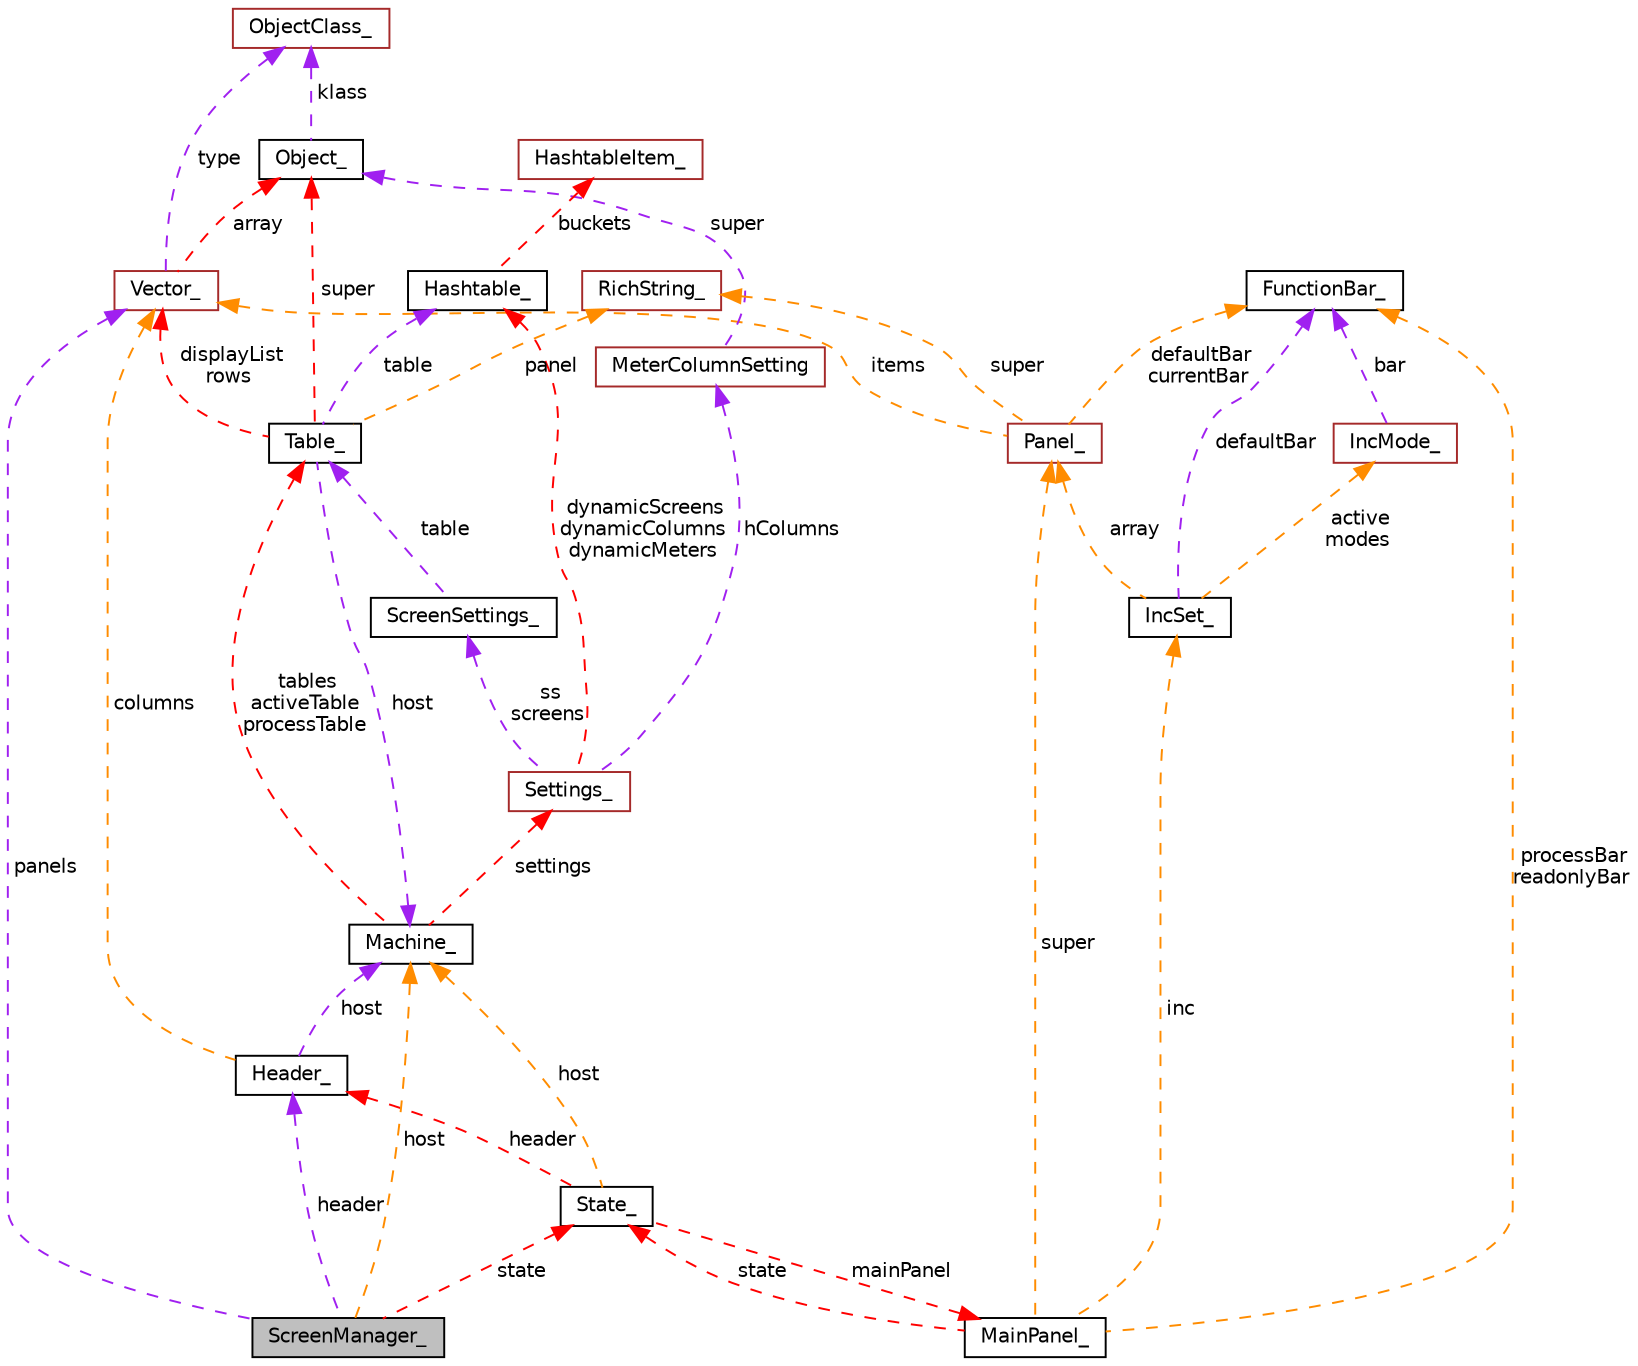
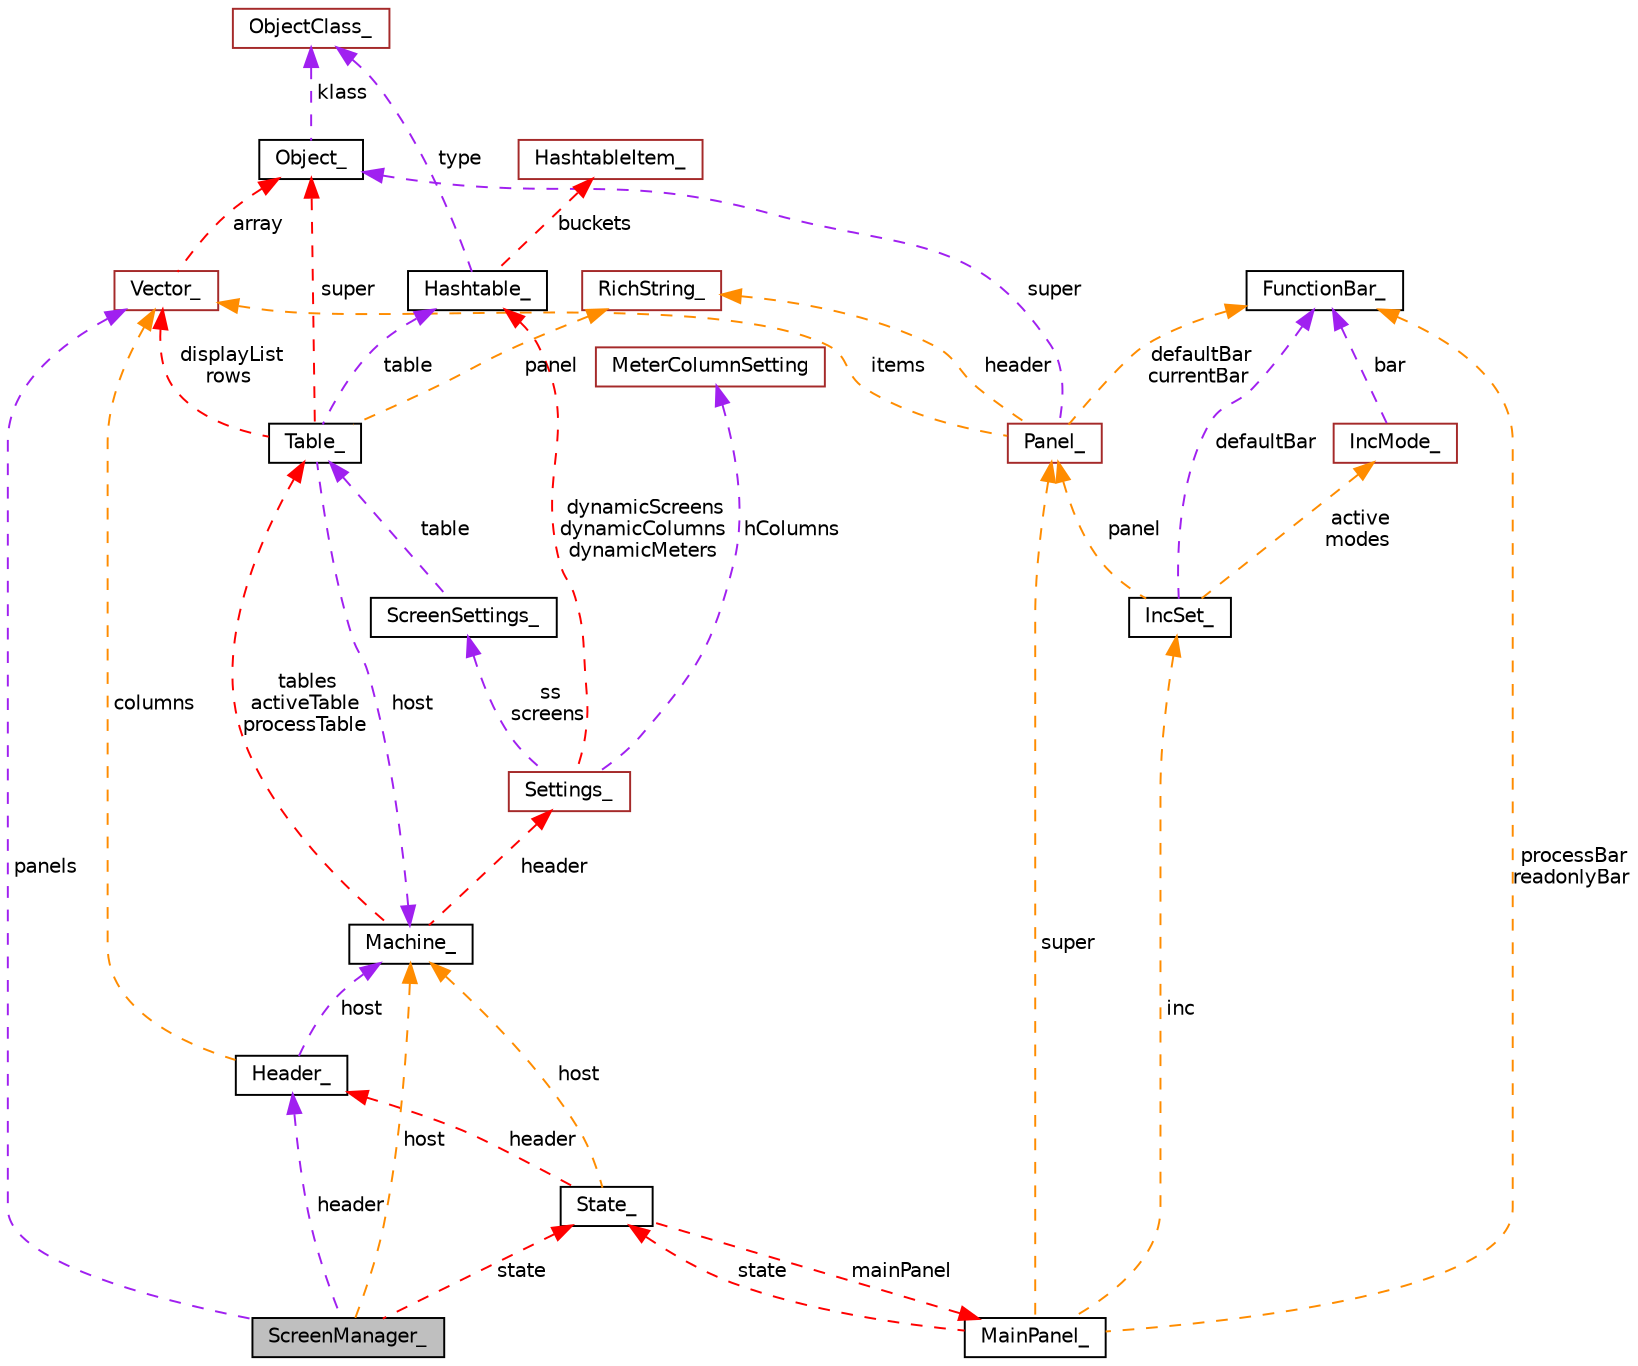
edge "Vector_" -> "ObjectClass_": now "Hashtable_" -> "ObjectClass_"
edge "MeterColumnSetting" -> "Object_": now "Panel_" -> "Object_"
edge "Panel_" -> "RichString_": label " super" -> " header"
edge "IncSet_" -> "Panel_": label " array" -> " panel"
edge "Machine_" -> "Settings_": label " settings" -> " header"
